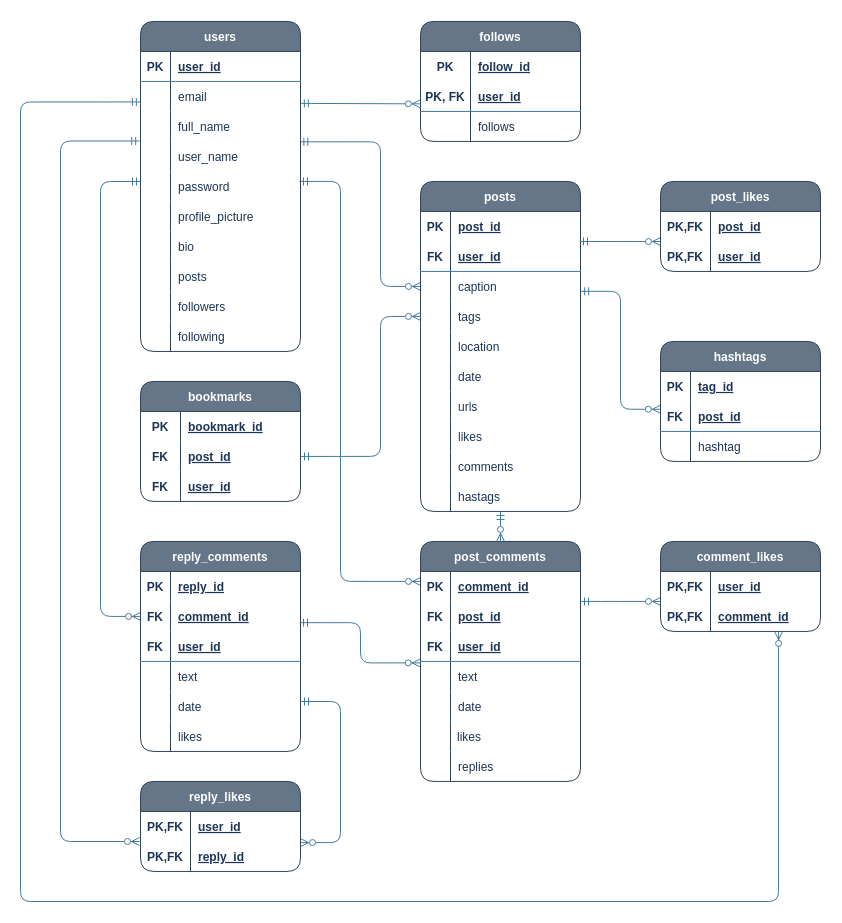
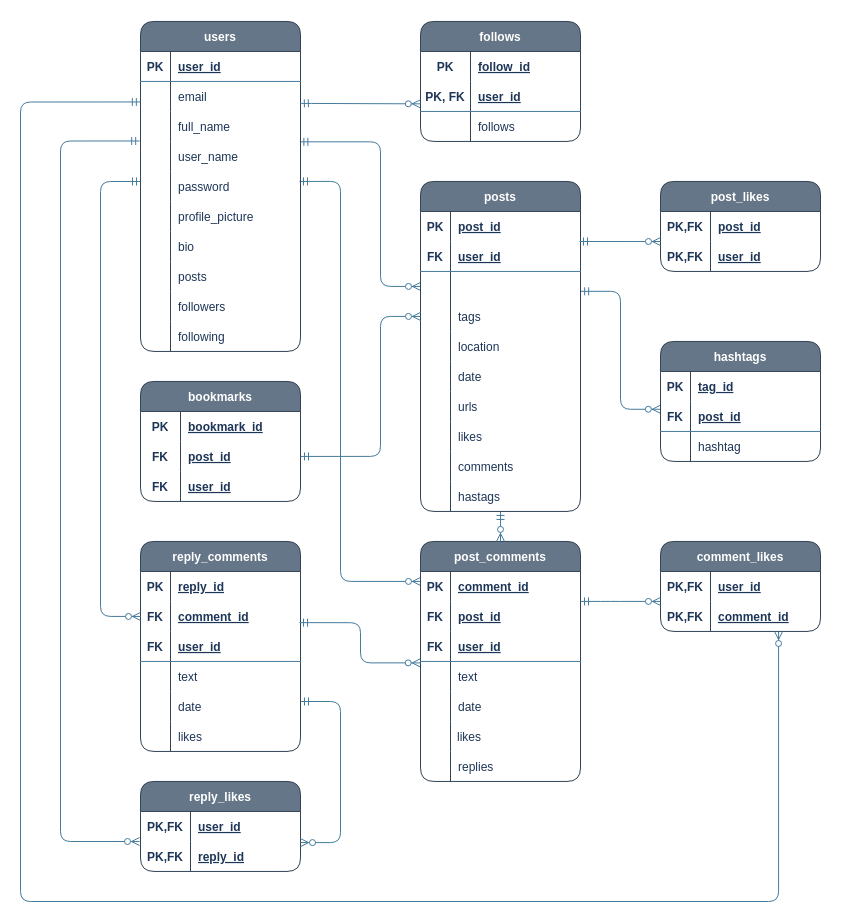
node "caption": removed
